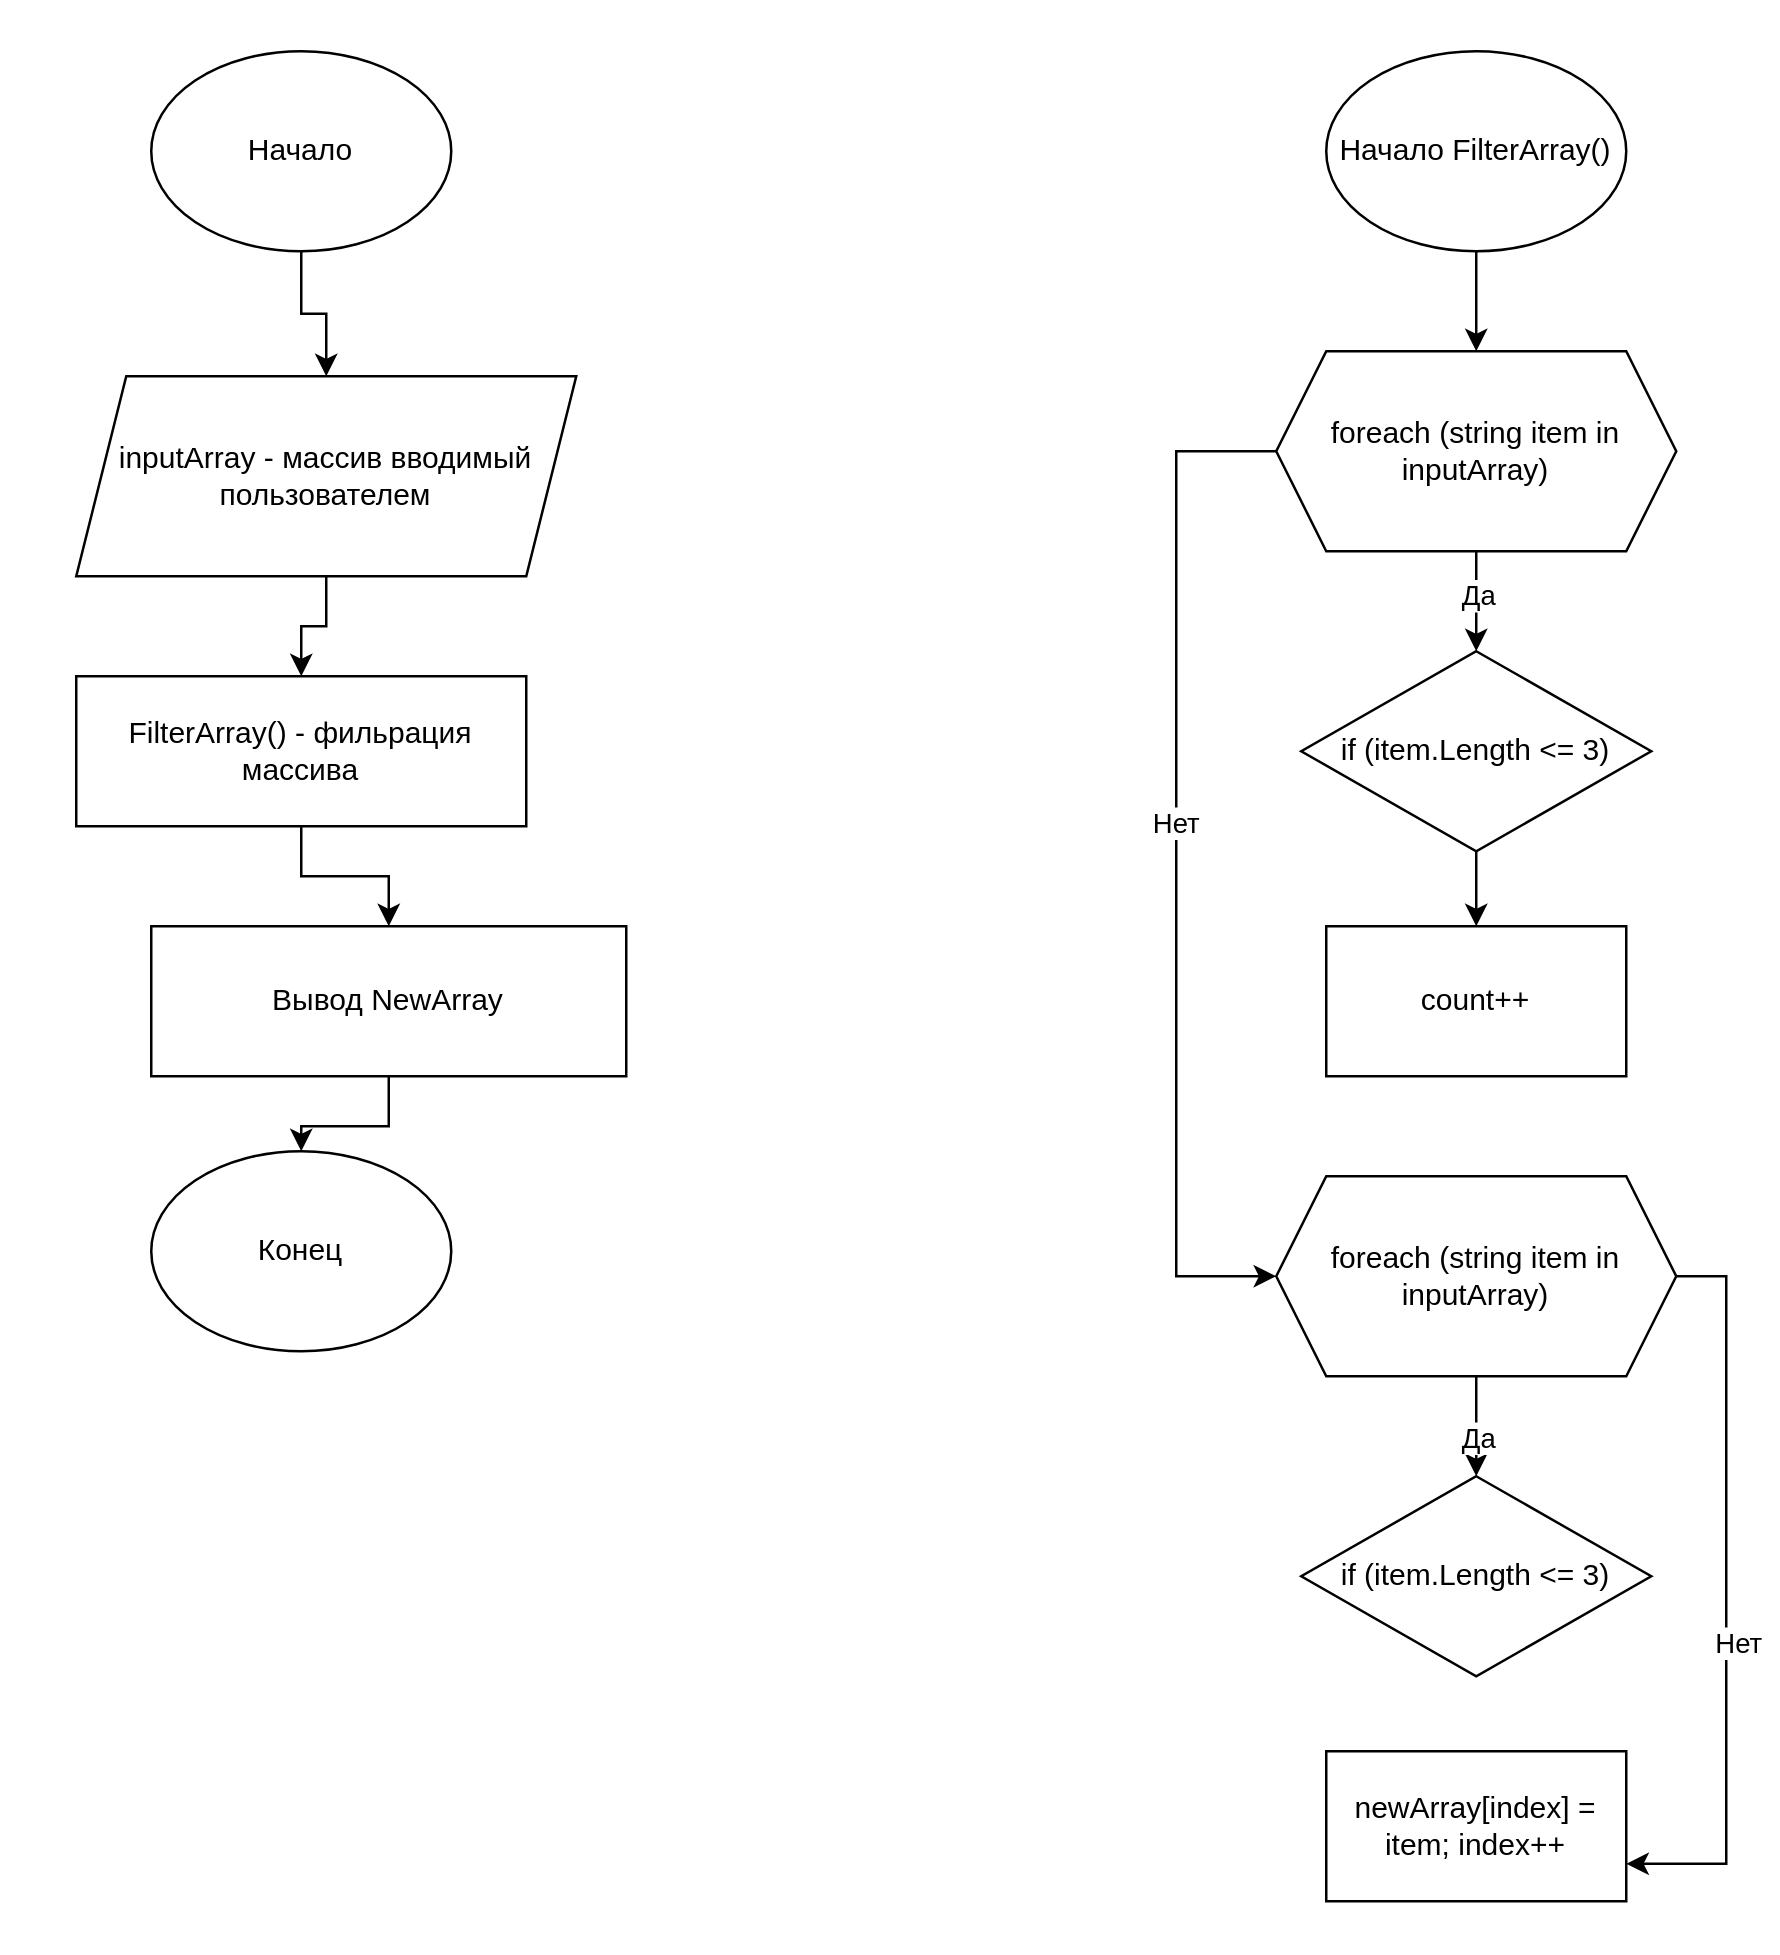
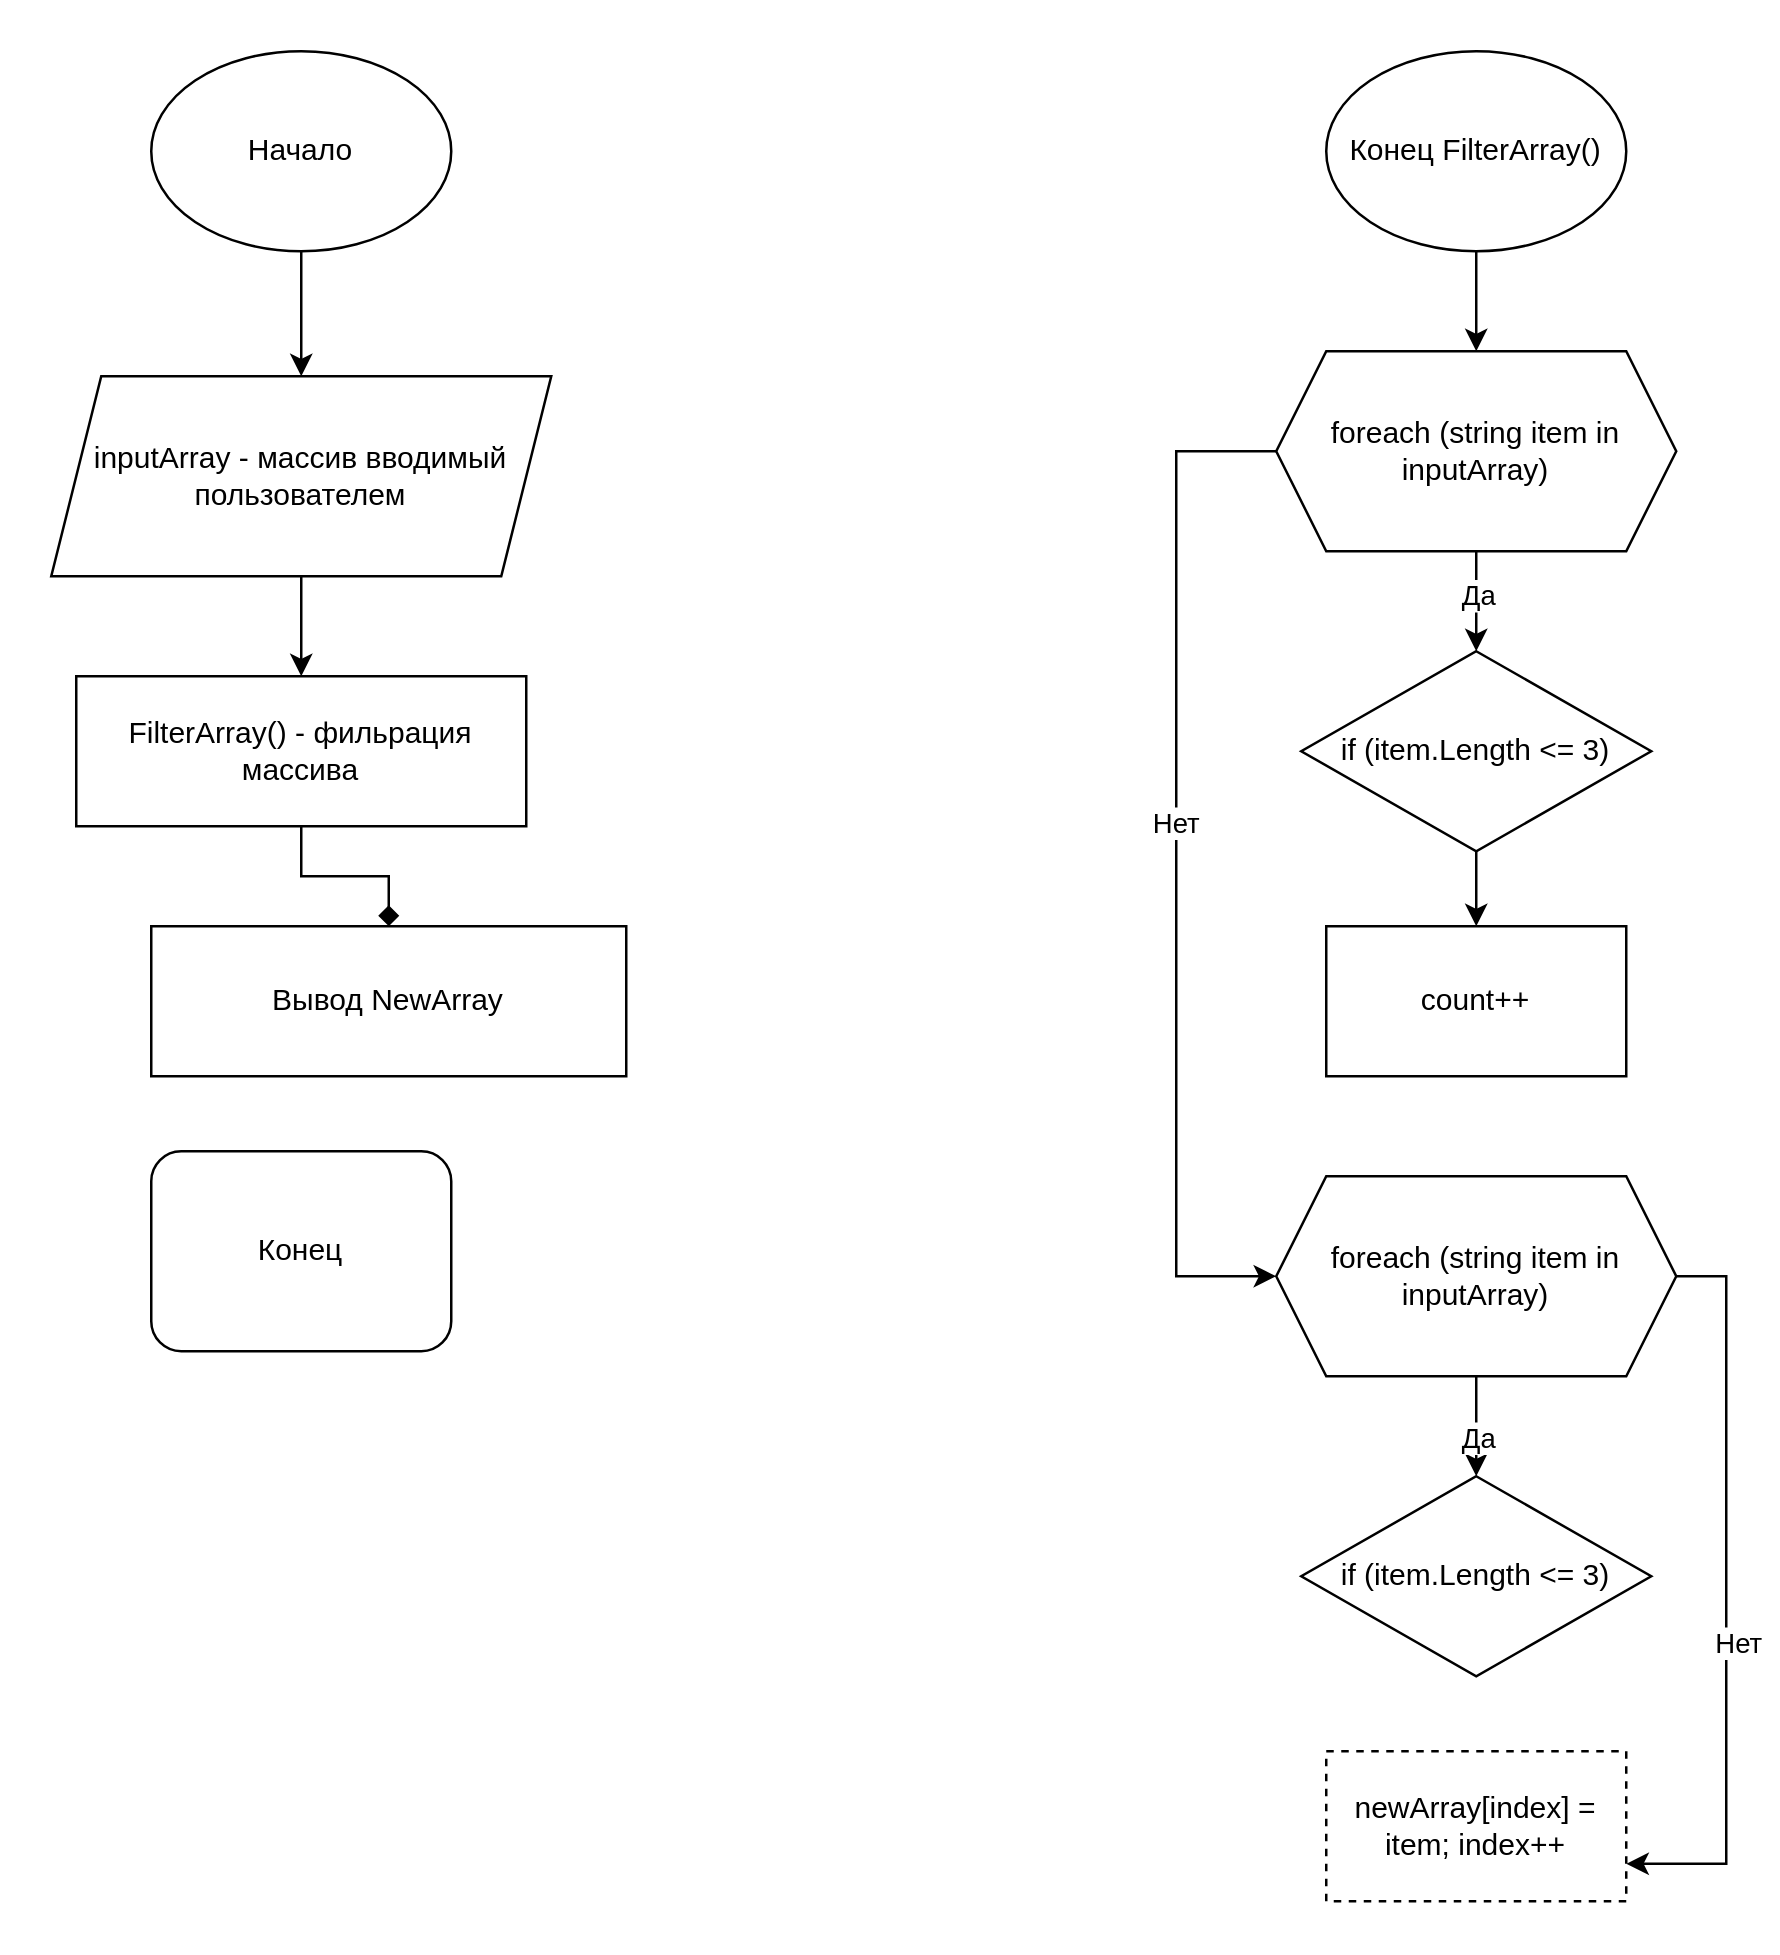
node "Начало FilterArray()": label "Начало FilterArray()" -> "Конец FilterArray()"
node "inputArray - массив вводимый пользователем": moved (326, 476) -> (301, 476)
edge "FilterArray() - фильрация массива" -> "Вывод NewArray": arrowhead classic -> diamond
edge "Вывод NewArray" -> "Конец": removed
node "Конец": shape ellipse -> rounded rectangle
node "newArray[index] = item; index++": style solid -> dashed
